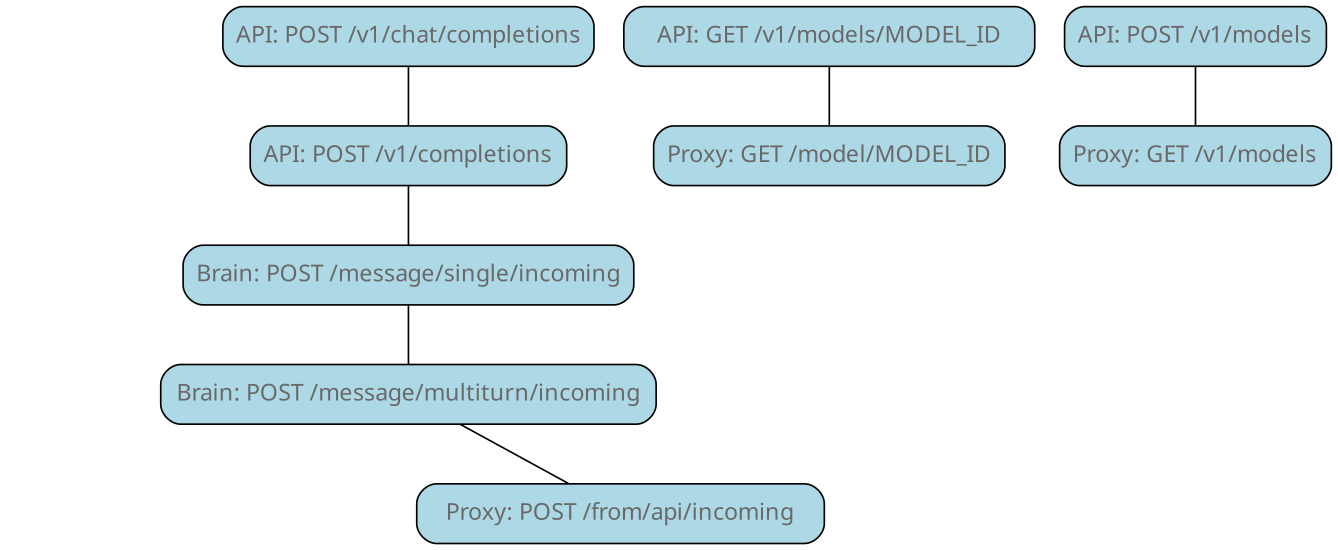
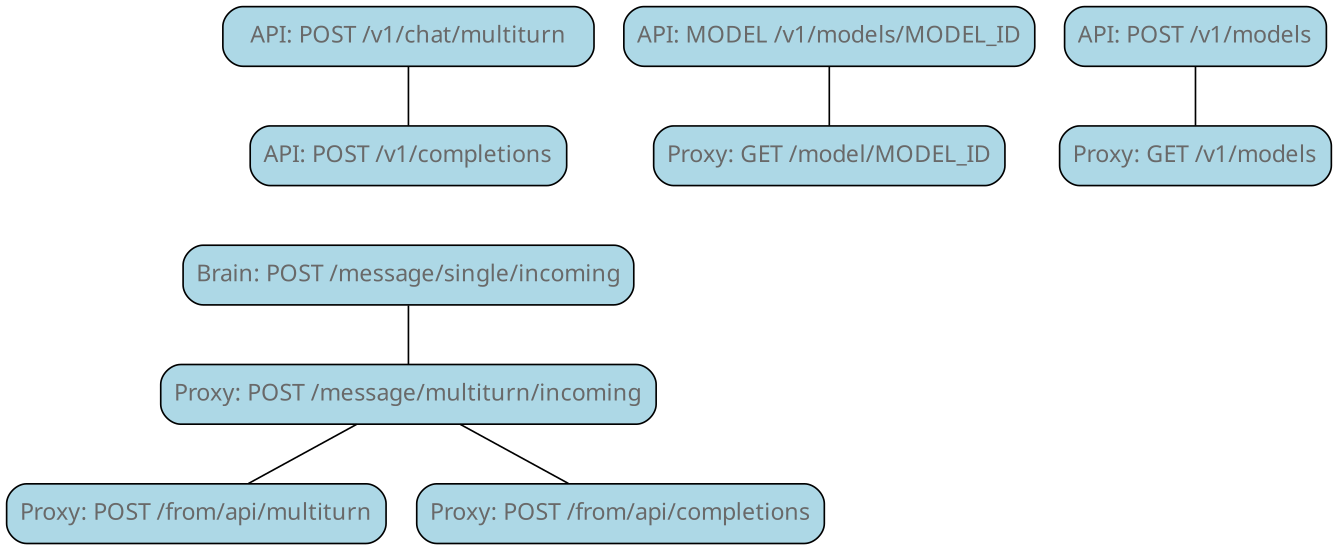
node "API: POST /v1/chat/completions": label "API: POST /v1/chat/completions" -> "API: POST /v1/chat/multiturn"
node "API: GET /v1/models/MODEL_ID": label "API: GET /v1/models/MODEL_ID" -> "API: MODEL /v1/models/MODEL_ID"
edge "API: POST /v1/completions" -- "Brain: POST /message/single/incoming": removed
node "Brain: POST /message/multiturn/incoming": label "Brain: POST /message/multiturn/incoming" -> "Proxy: POST /message/multiturn/incoming"
node "Proxy: POST /from/api/multiturn": added
node "Proxy: POST /from/api/incoming": label "Proxy: POST /from/api/incoming" -> "Proxy: POST /from/api/completions"
